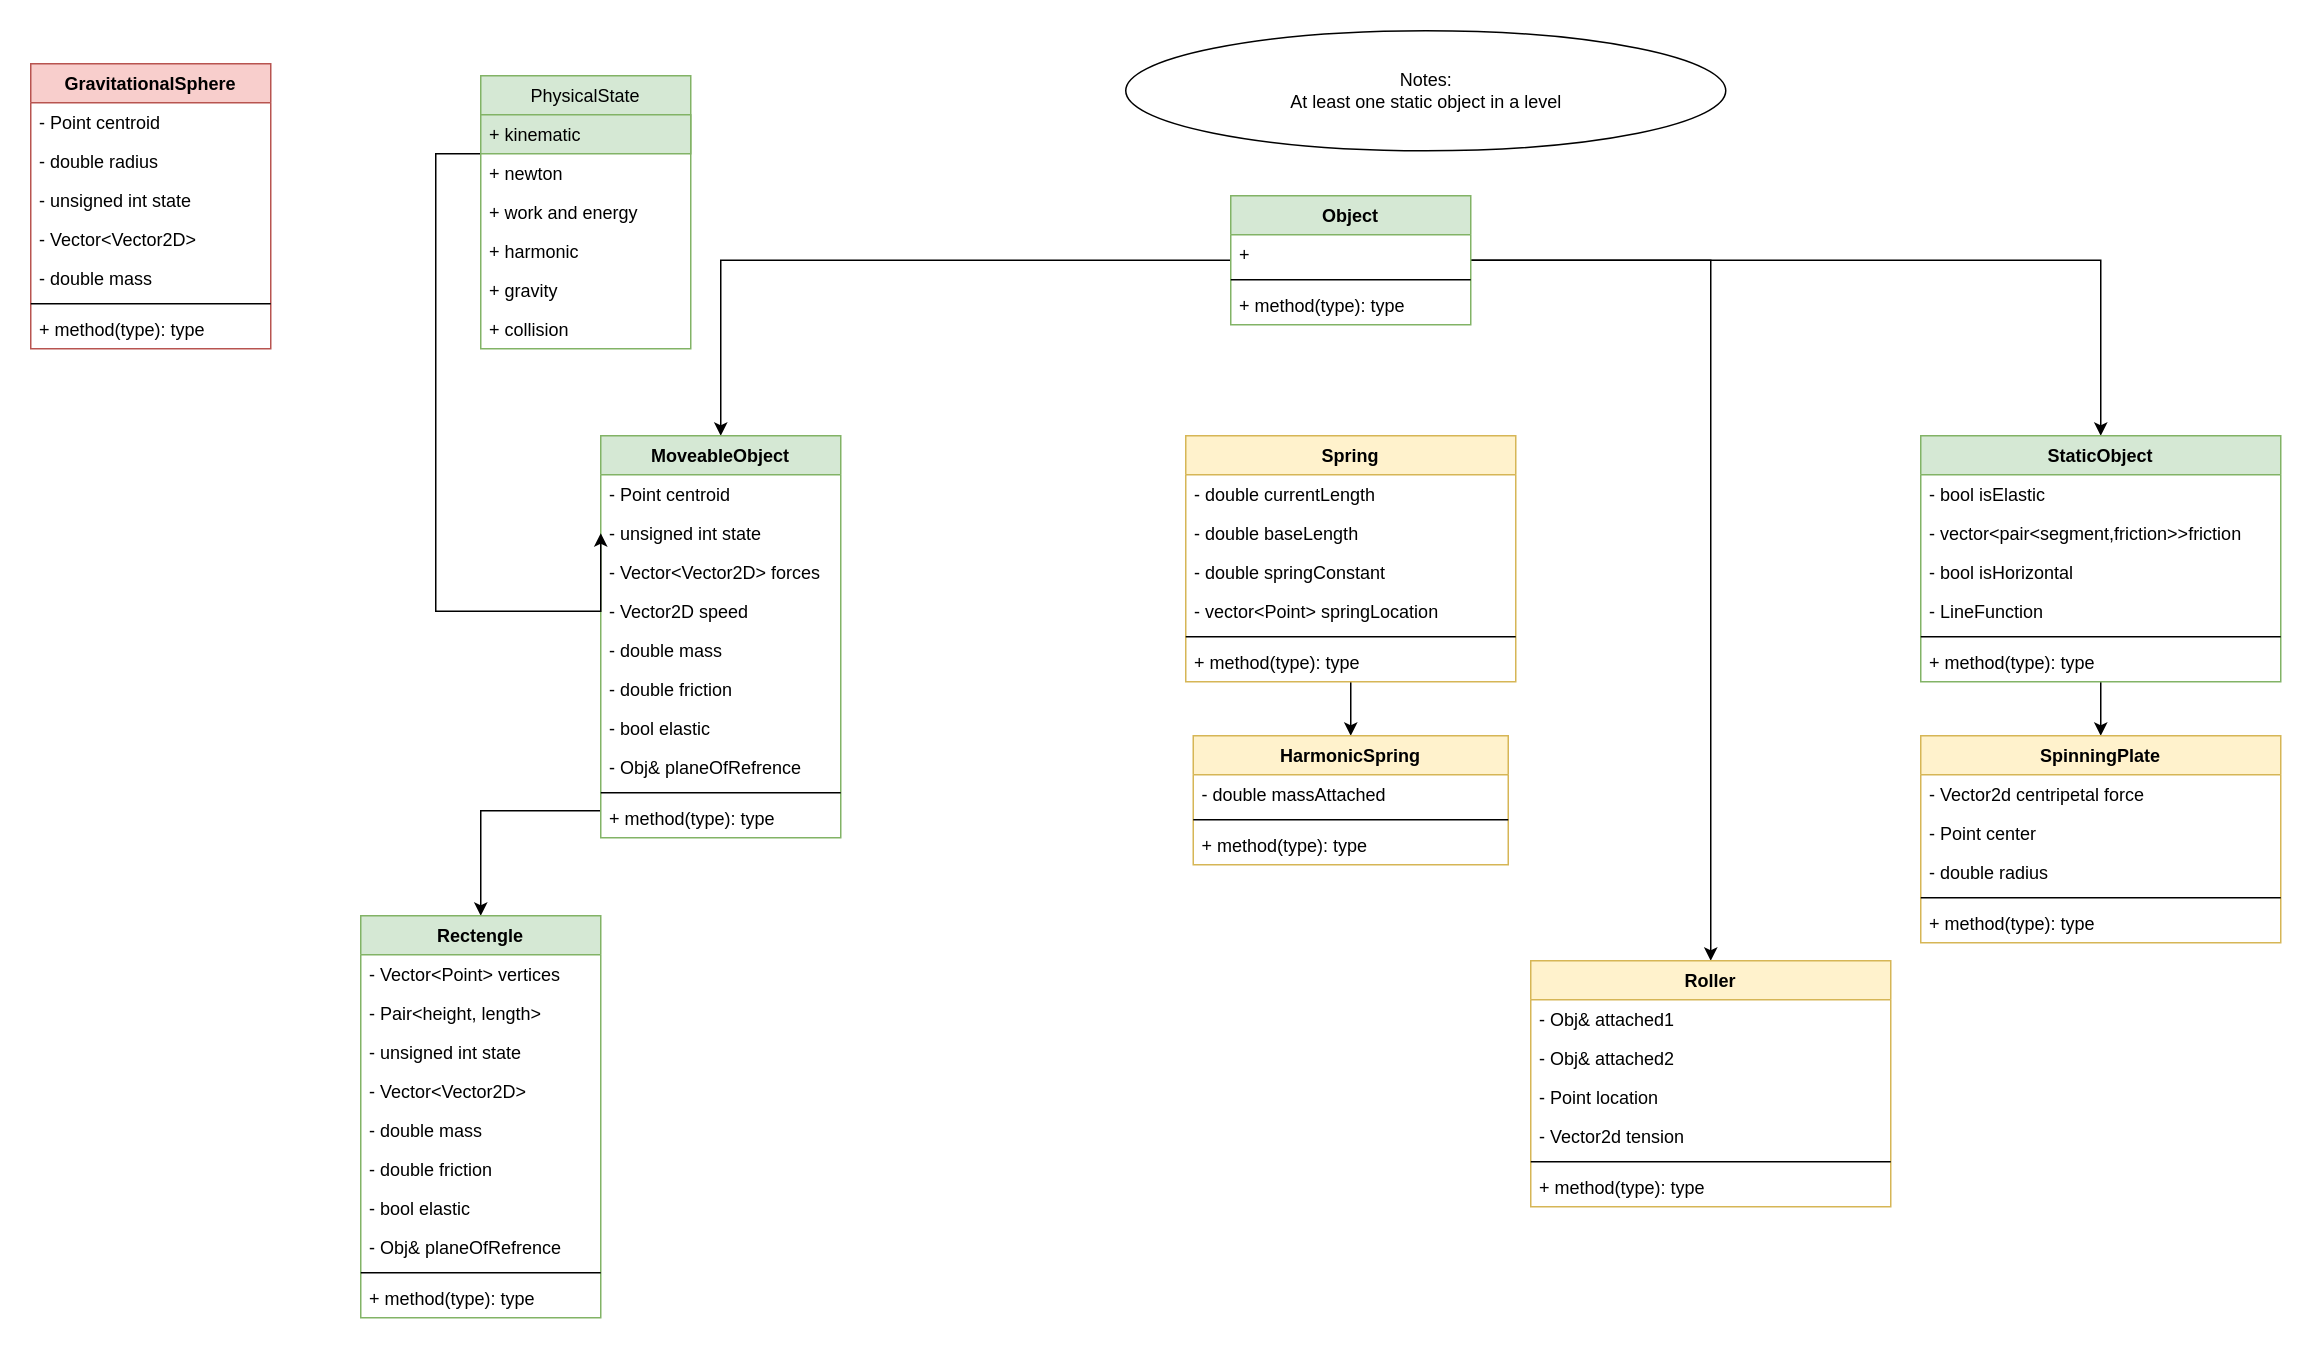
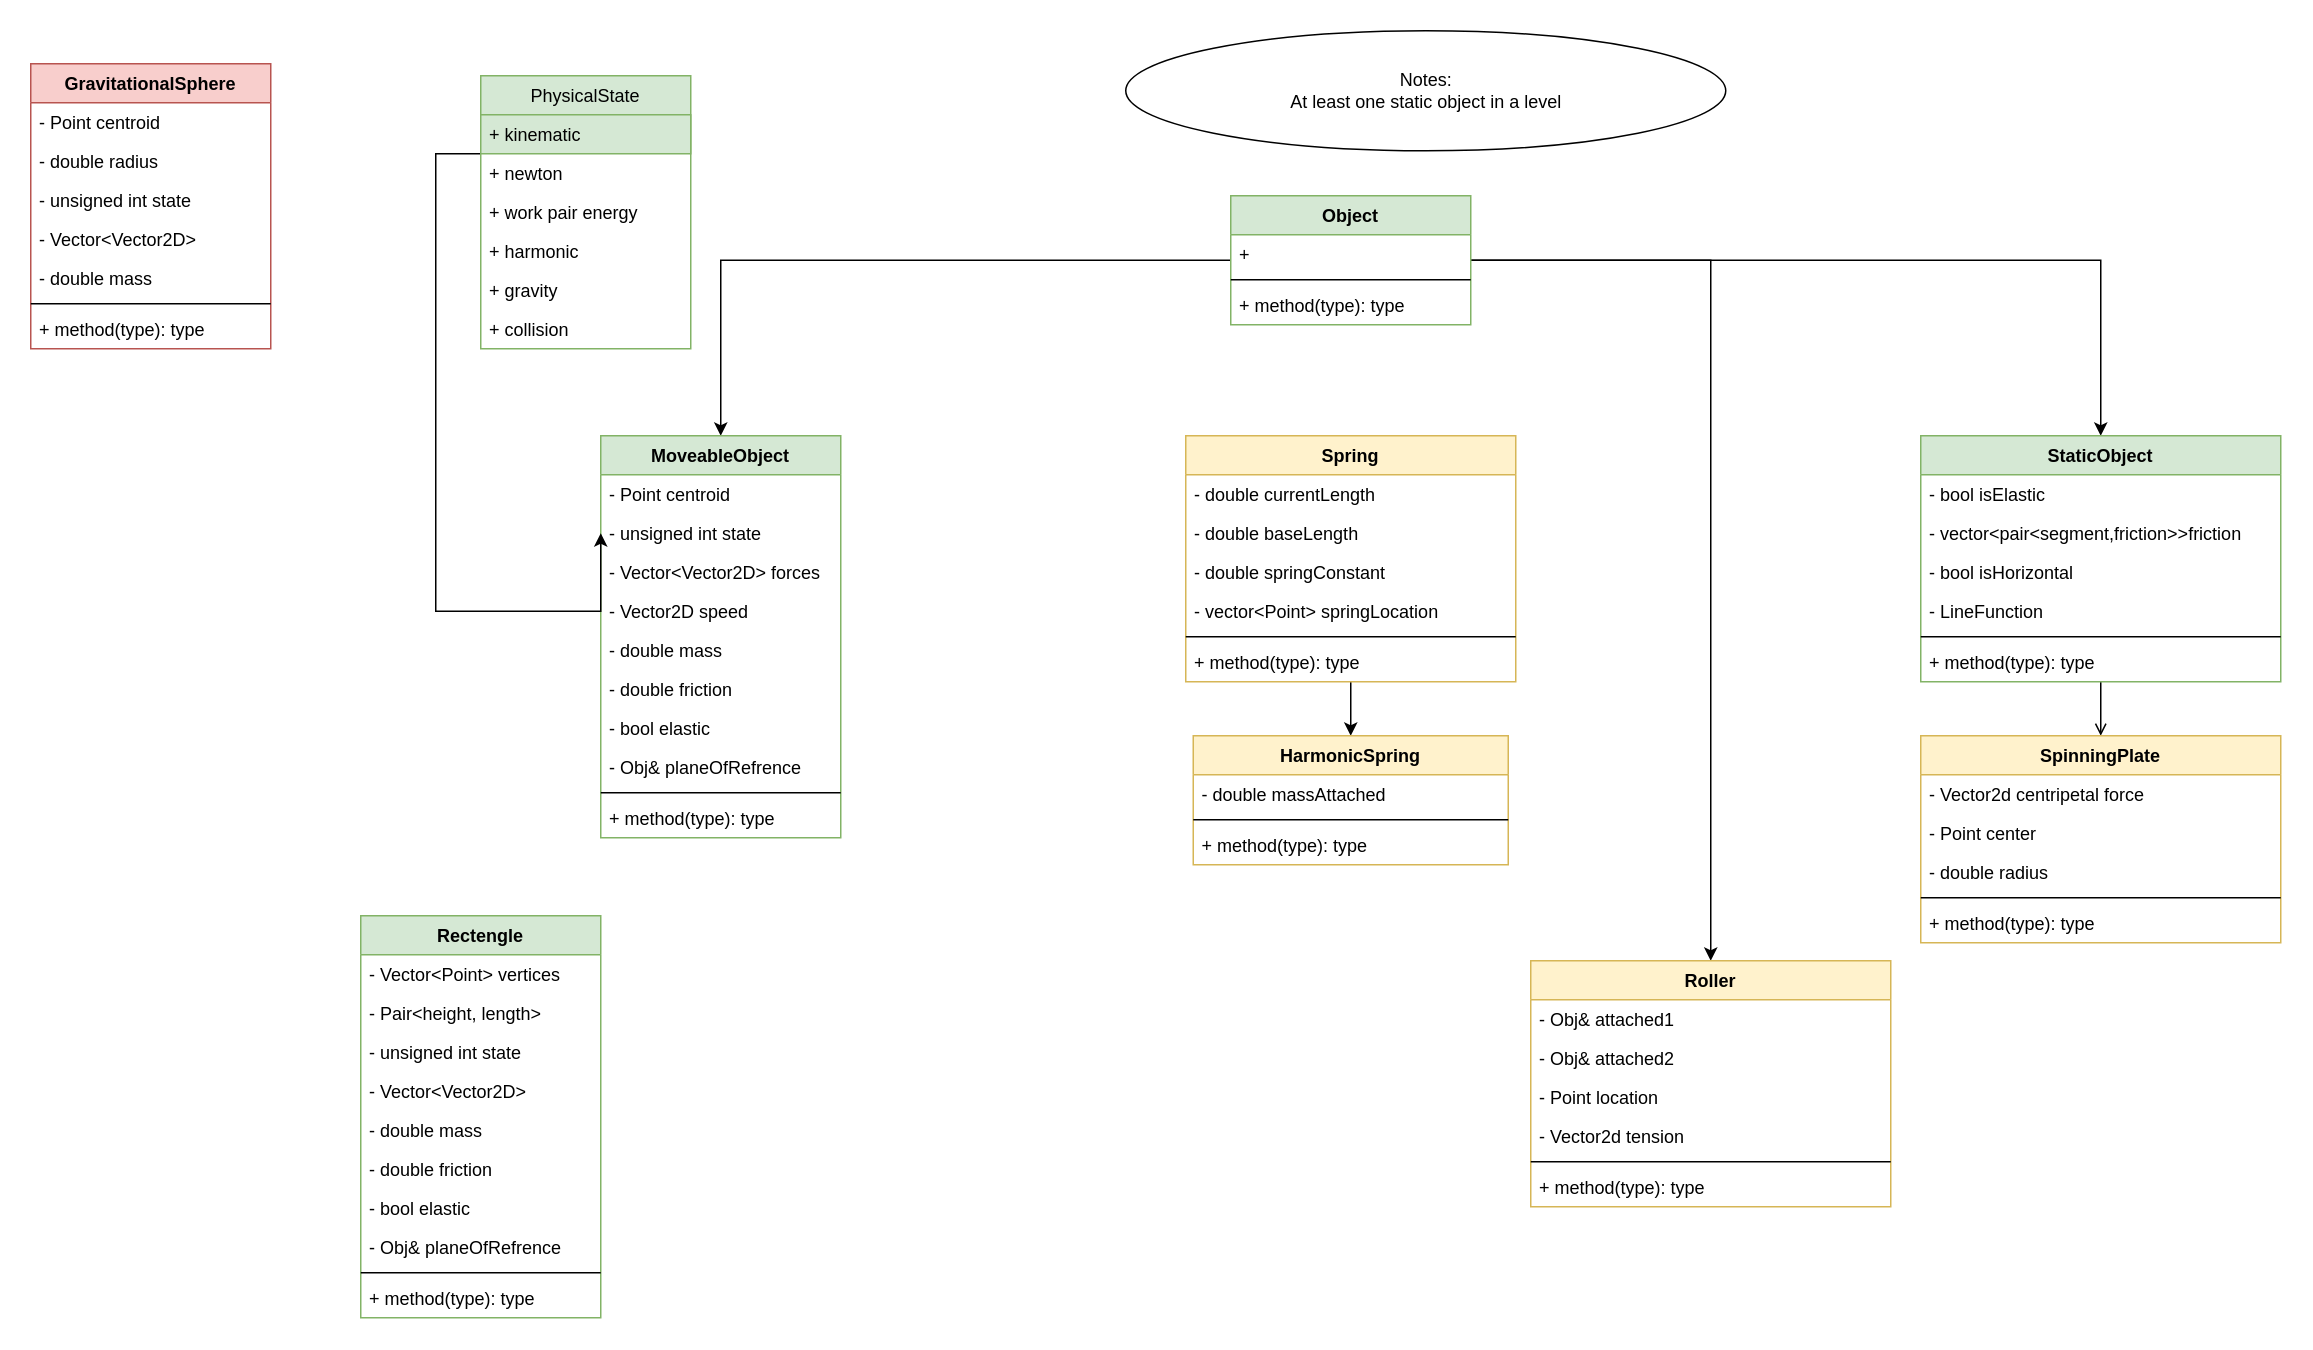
node "+ work and energy": label "+ work and energy" -> "+ work pair energy"
edge "StaticObject" -> "SpinningPlate": arrowhead classic -> open
edge "MoveableObject" -> "Rectengle": removed
